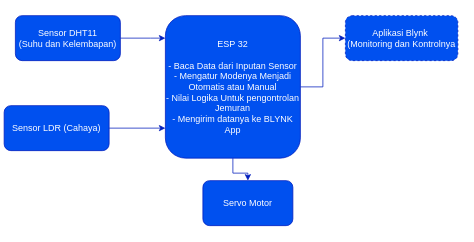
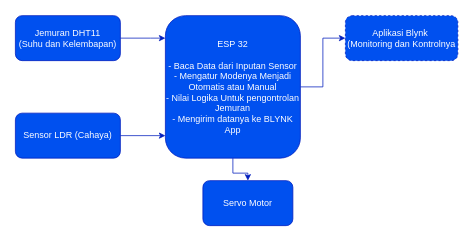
node "Sensor DHT11 (Suhu dan Kelembapan)": label "Sensor DHT11 (Suhu dan Kelembapan)" -> "Jemuran DHT11 (Suhu dan Kelembapan)"
node "Sensor LDR (Cahaya)": moved (57, 128) -> (68, 135)
